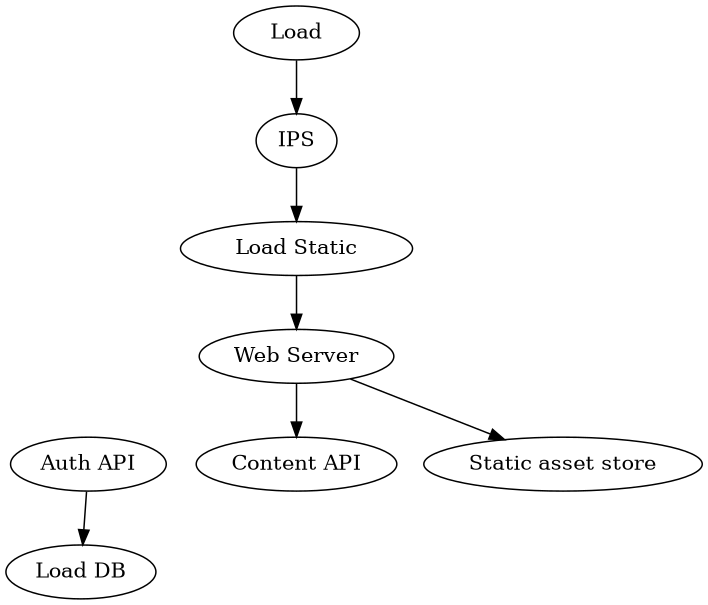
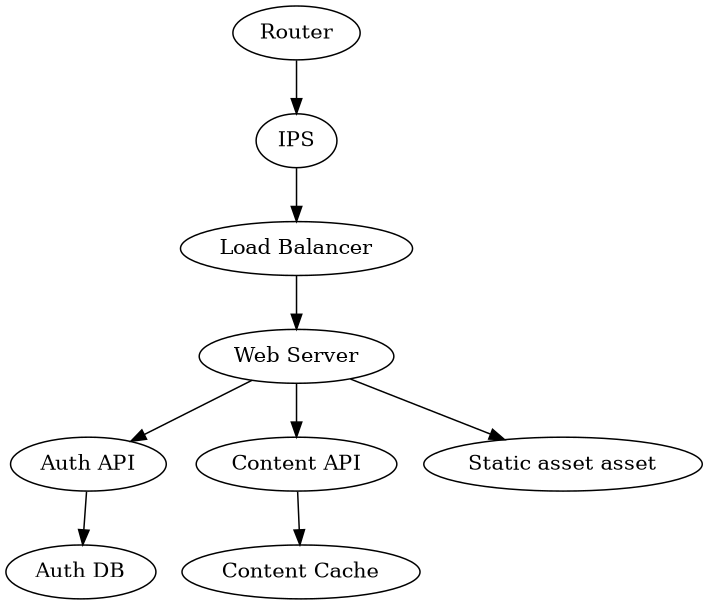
node "Load": label "Load" -> "Router"
node "Load Static": label "Load Static" -> "Load Balancer"
edge "Web Server" -> "Auth API": added
node "Static asset store": label "Static asset store" -> "Static asset asset"
node "Load DB": label "Load DB" -> "Auth DB"
node "Content Cache": added
